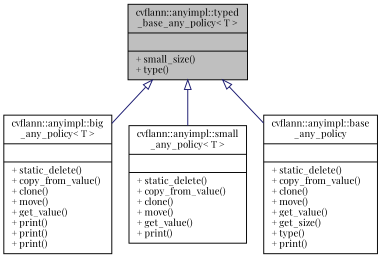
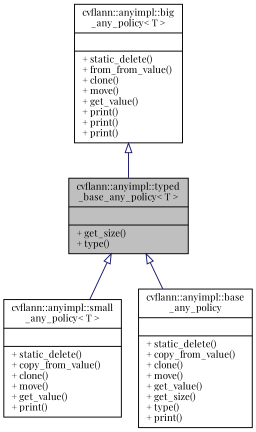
node "cvflann::anyimpl::typed": text "+ small_size()" -> "+ get_size()"
edge "cvflann::anyimpl::big" -> "cvflann::anyimpl::typed": reversed
node "cvflann::anyimpl::big": text "+ copy_from_value()" -> "+ from_from_value()"
